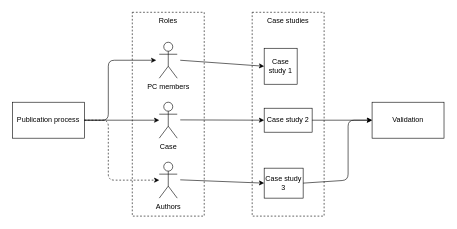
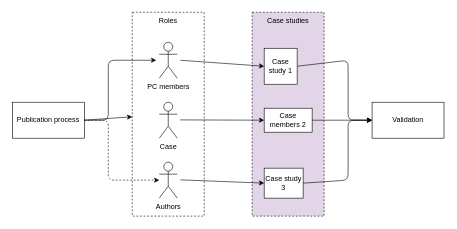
node "Case studies": fillcolor #ffffff -> #e1d5e7
edge "Case study 1" -> "Validation": added
edge "Publication process" -> "Case": now "Publication process" -> "Roles"
node "Case study 2": label "Case study 2" -> "Case members 2"
